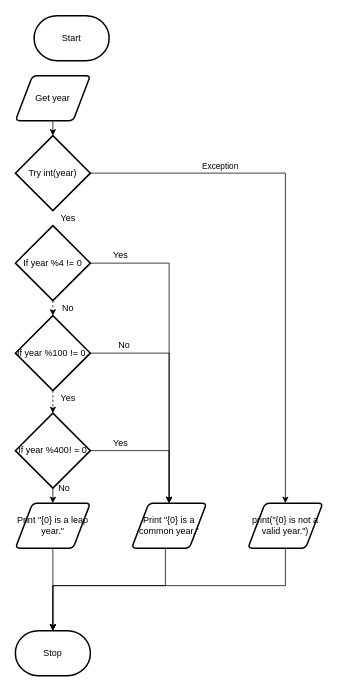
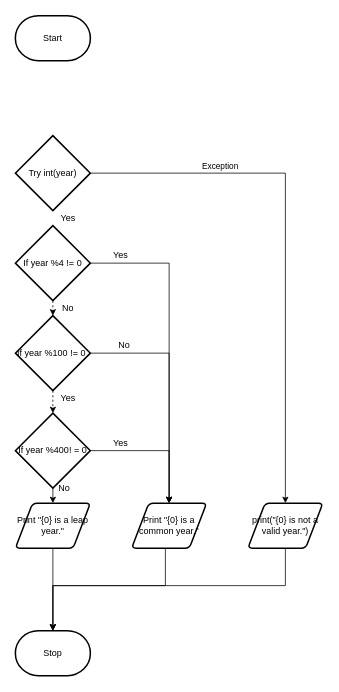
node "Start": moved (72, 38) -> (53, 38)
node "Get year": removed
edge "Get year" -> "Try int(year)": removed
